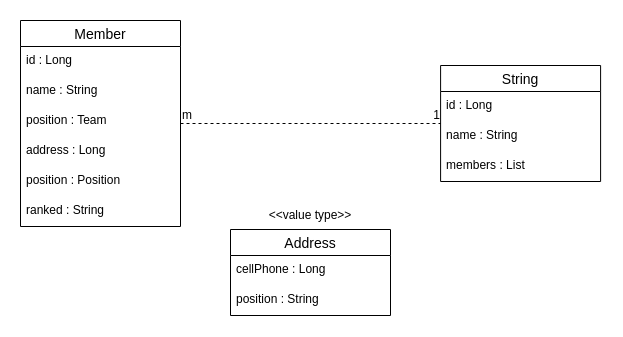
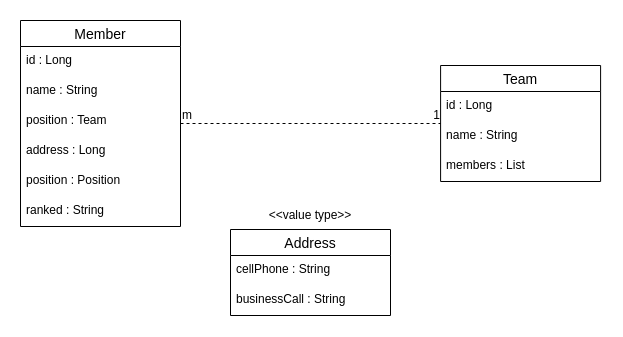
node "String": label "String" -> "Team"
node "cellPhone : Long": label "cellPhone : Long" -> "cellPhone : String"
node "position : String": label "position : String" -> "businessCall : String"
